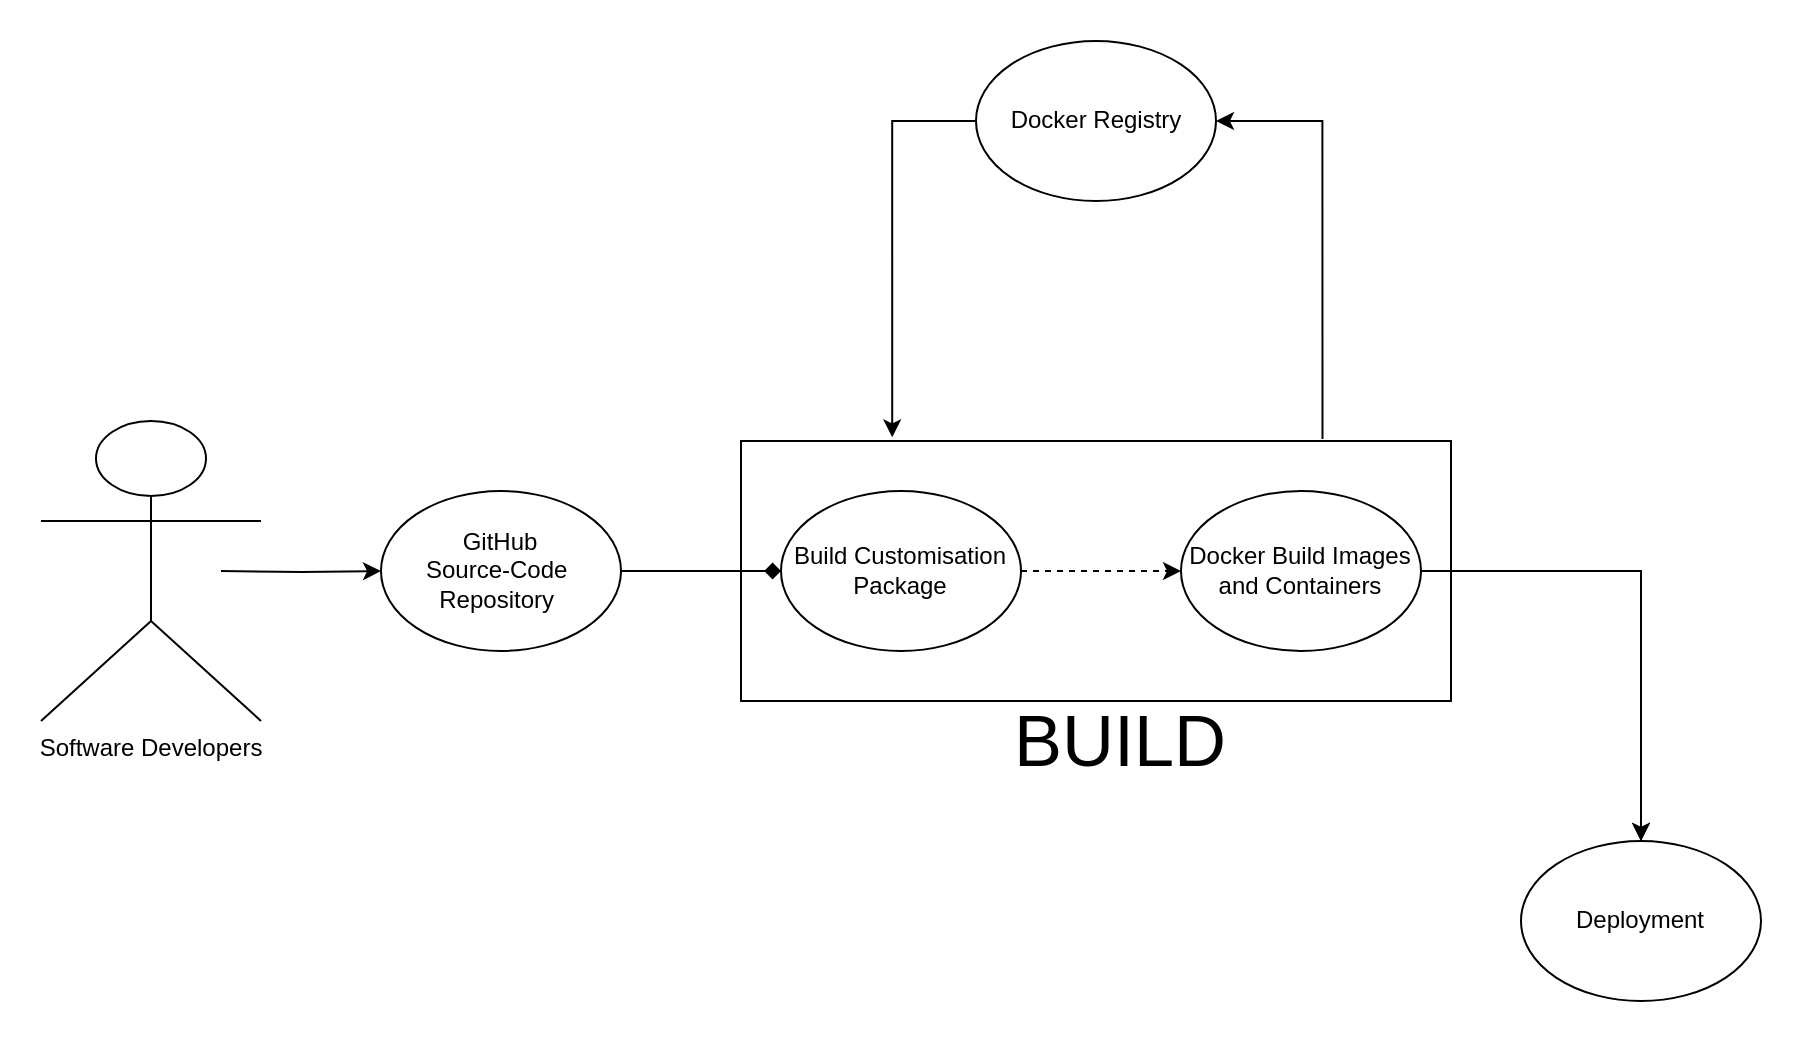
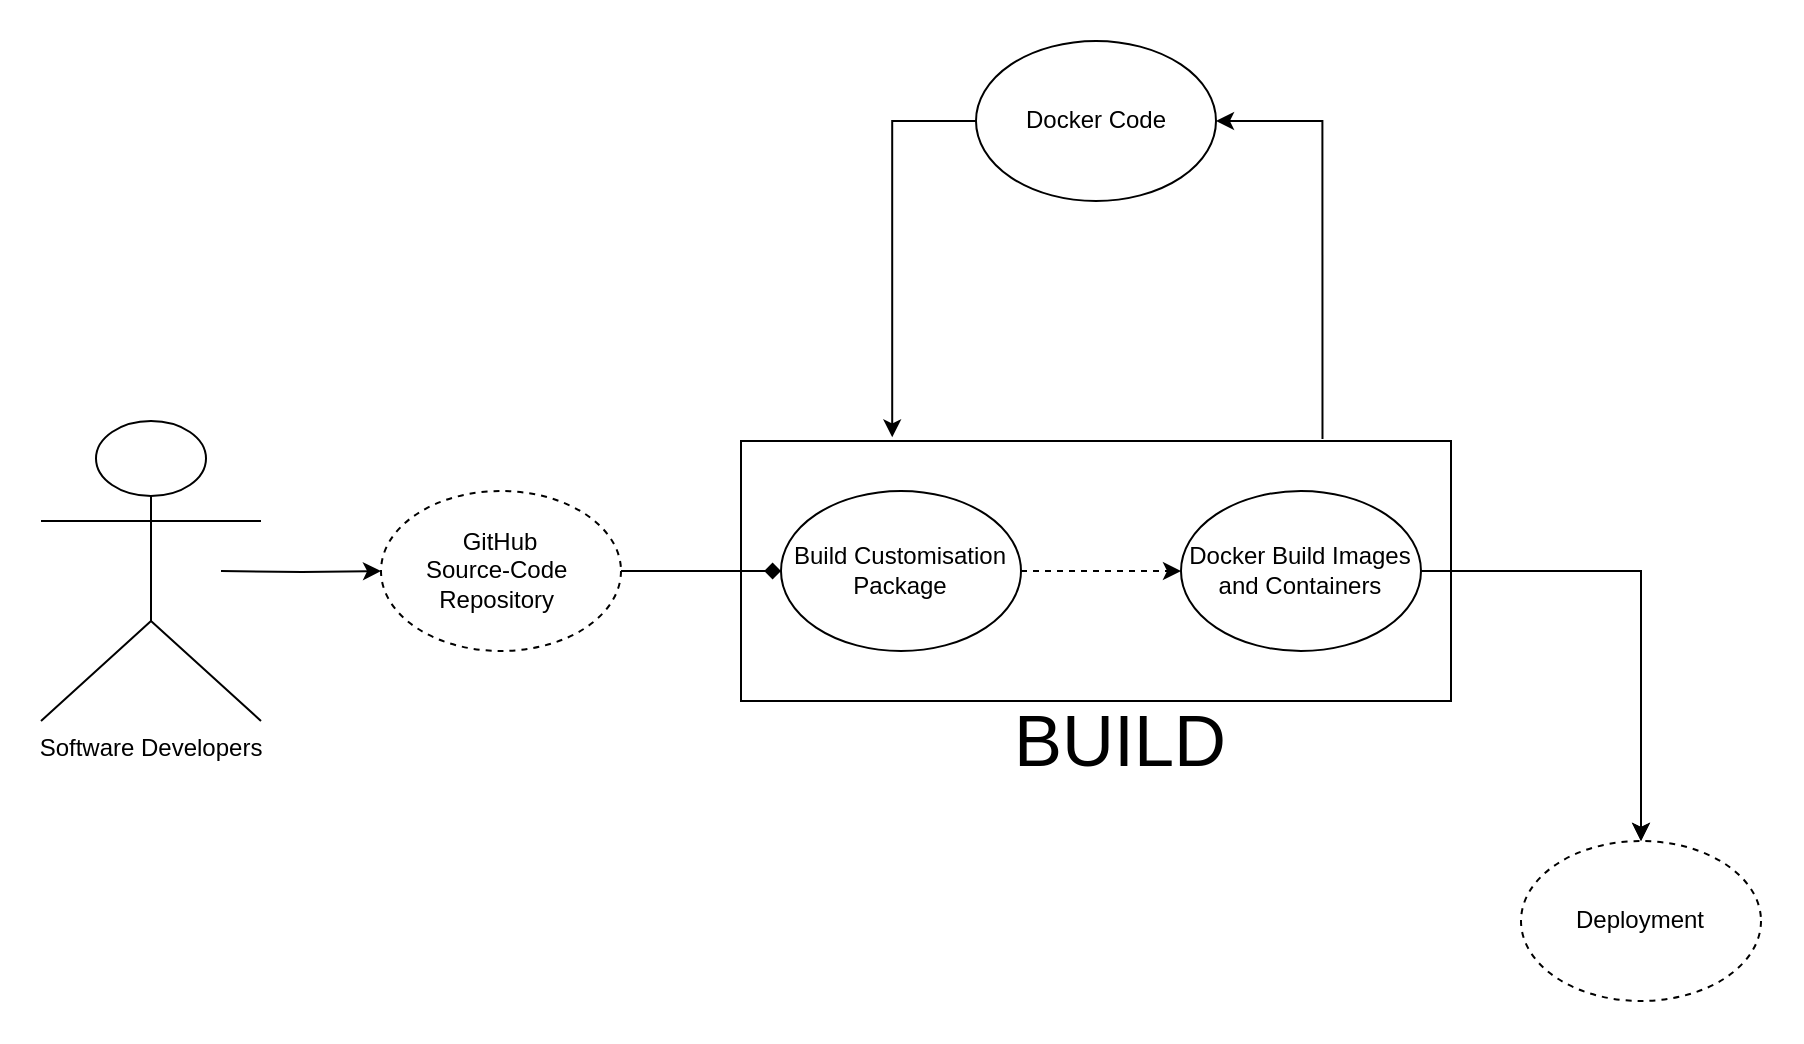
node "Docker Registry": label "Docker Registry" -> "Docker Code"
node "GitHub Source-Code Repository": style solid -> dashed
node "Deployment": style solid -> dashed
